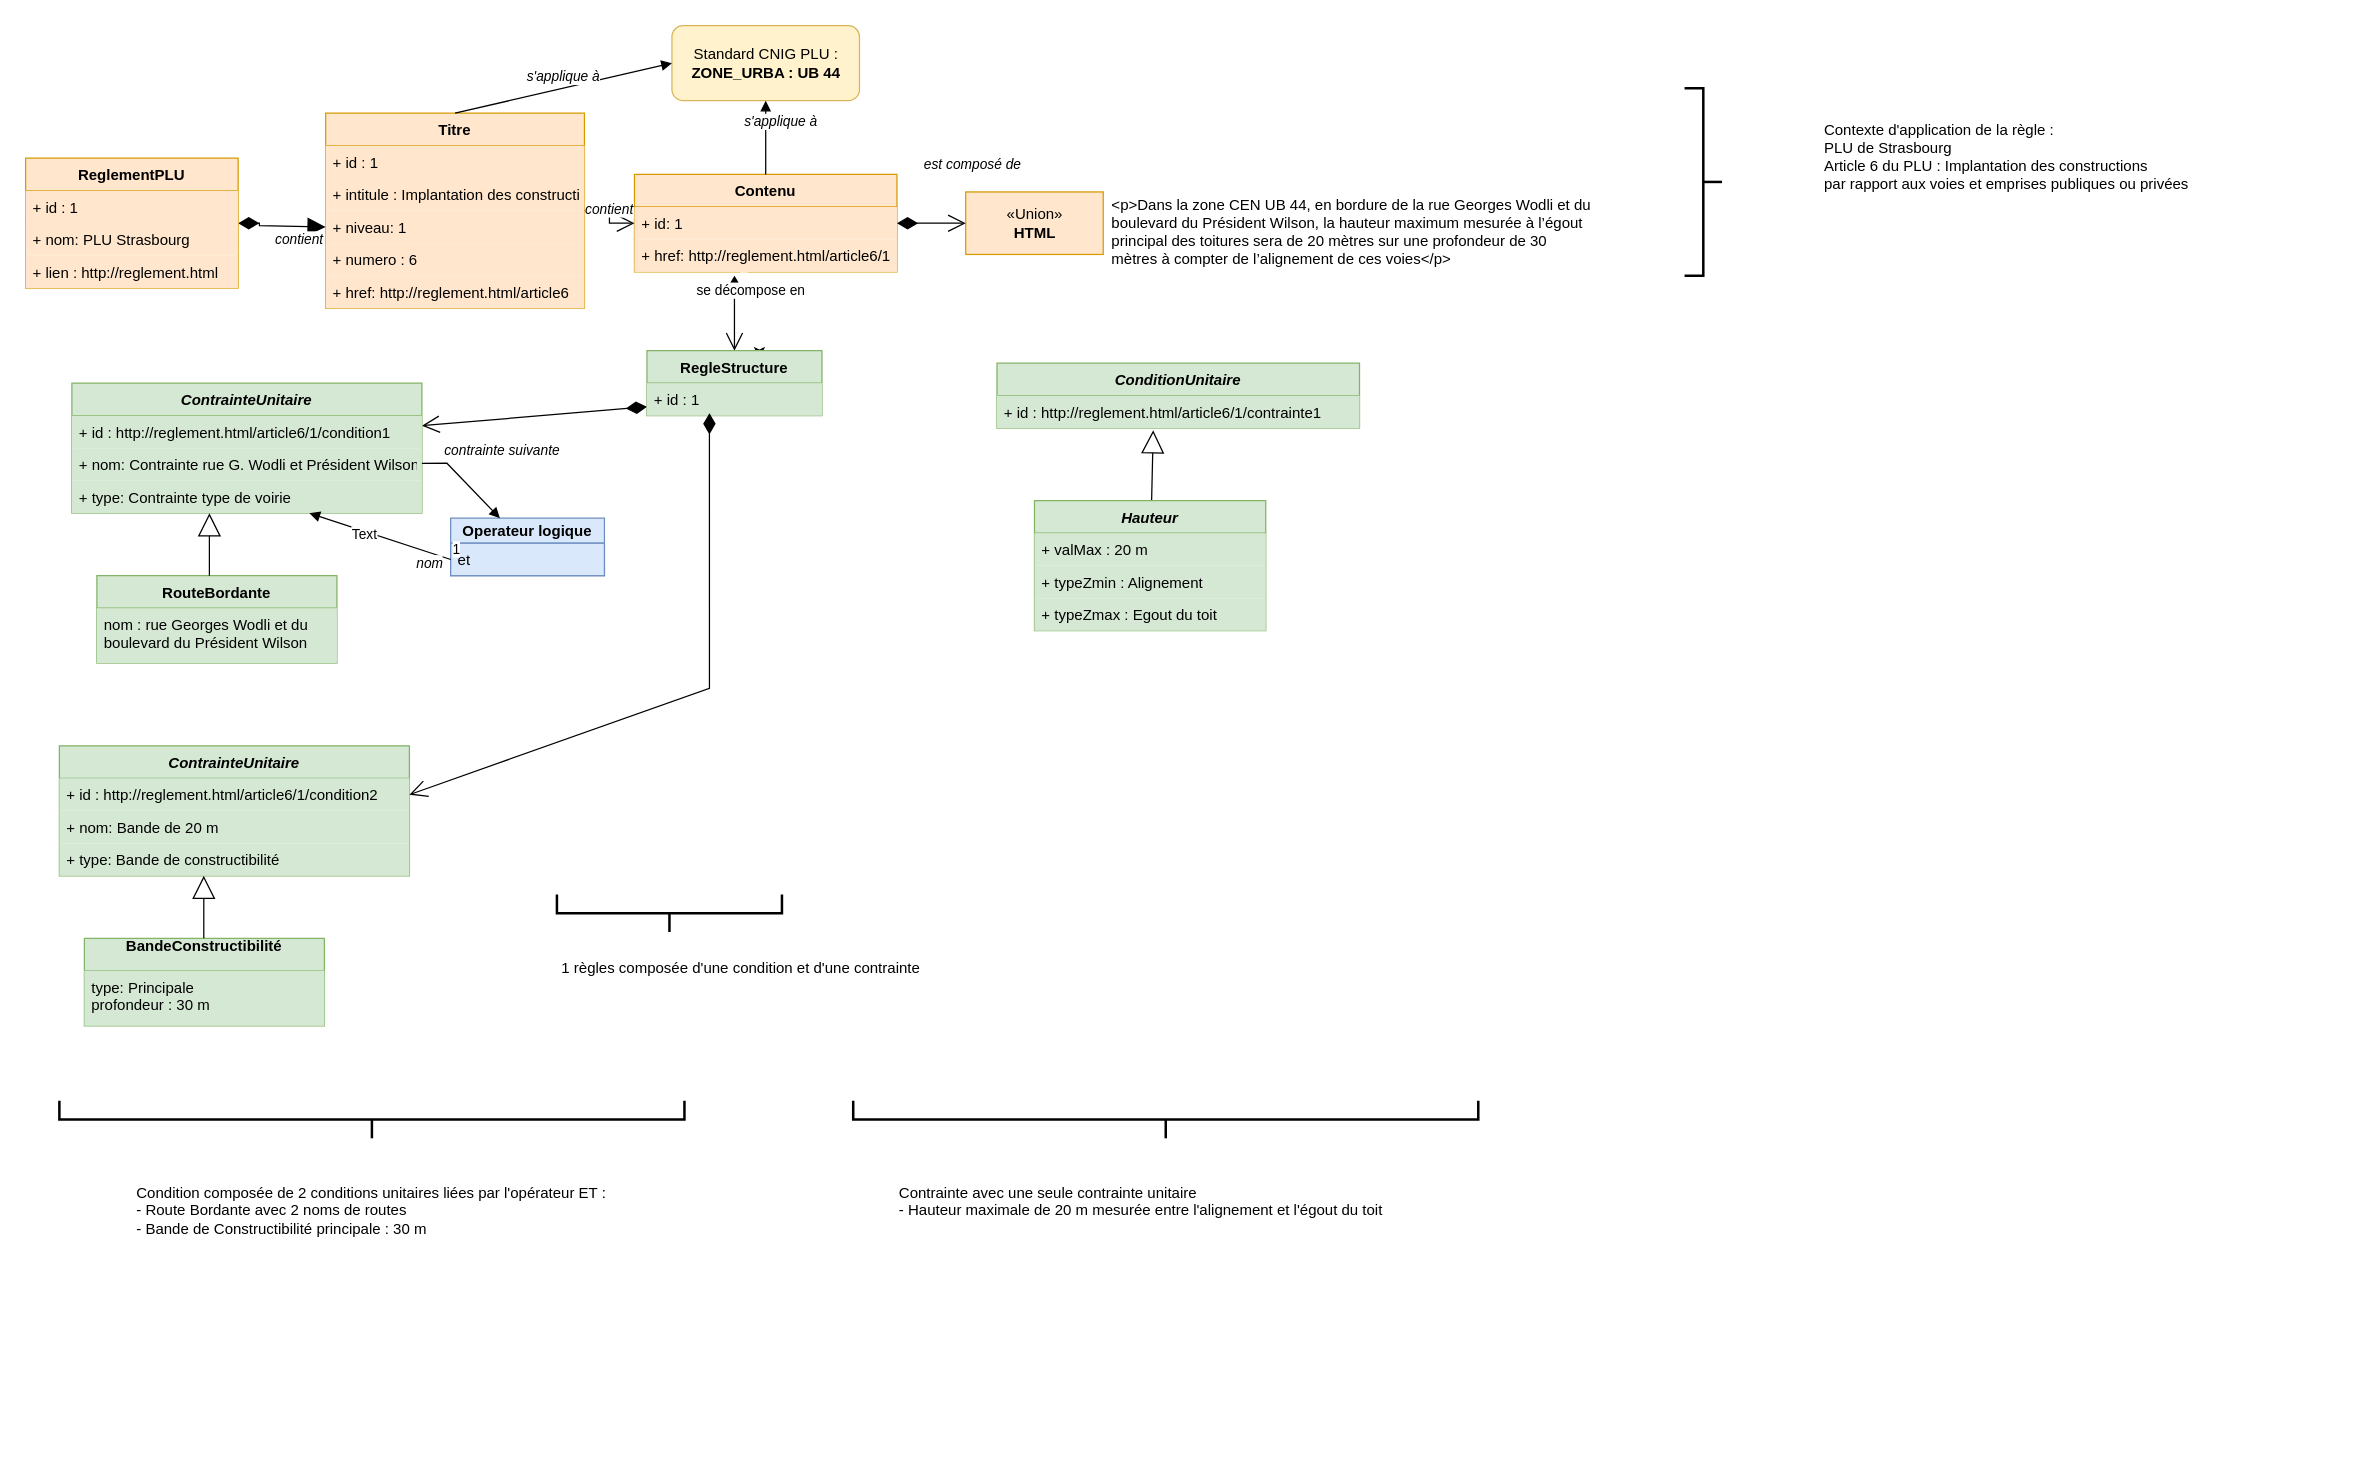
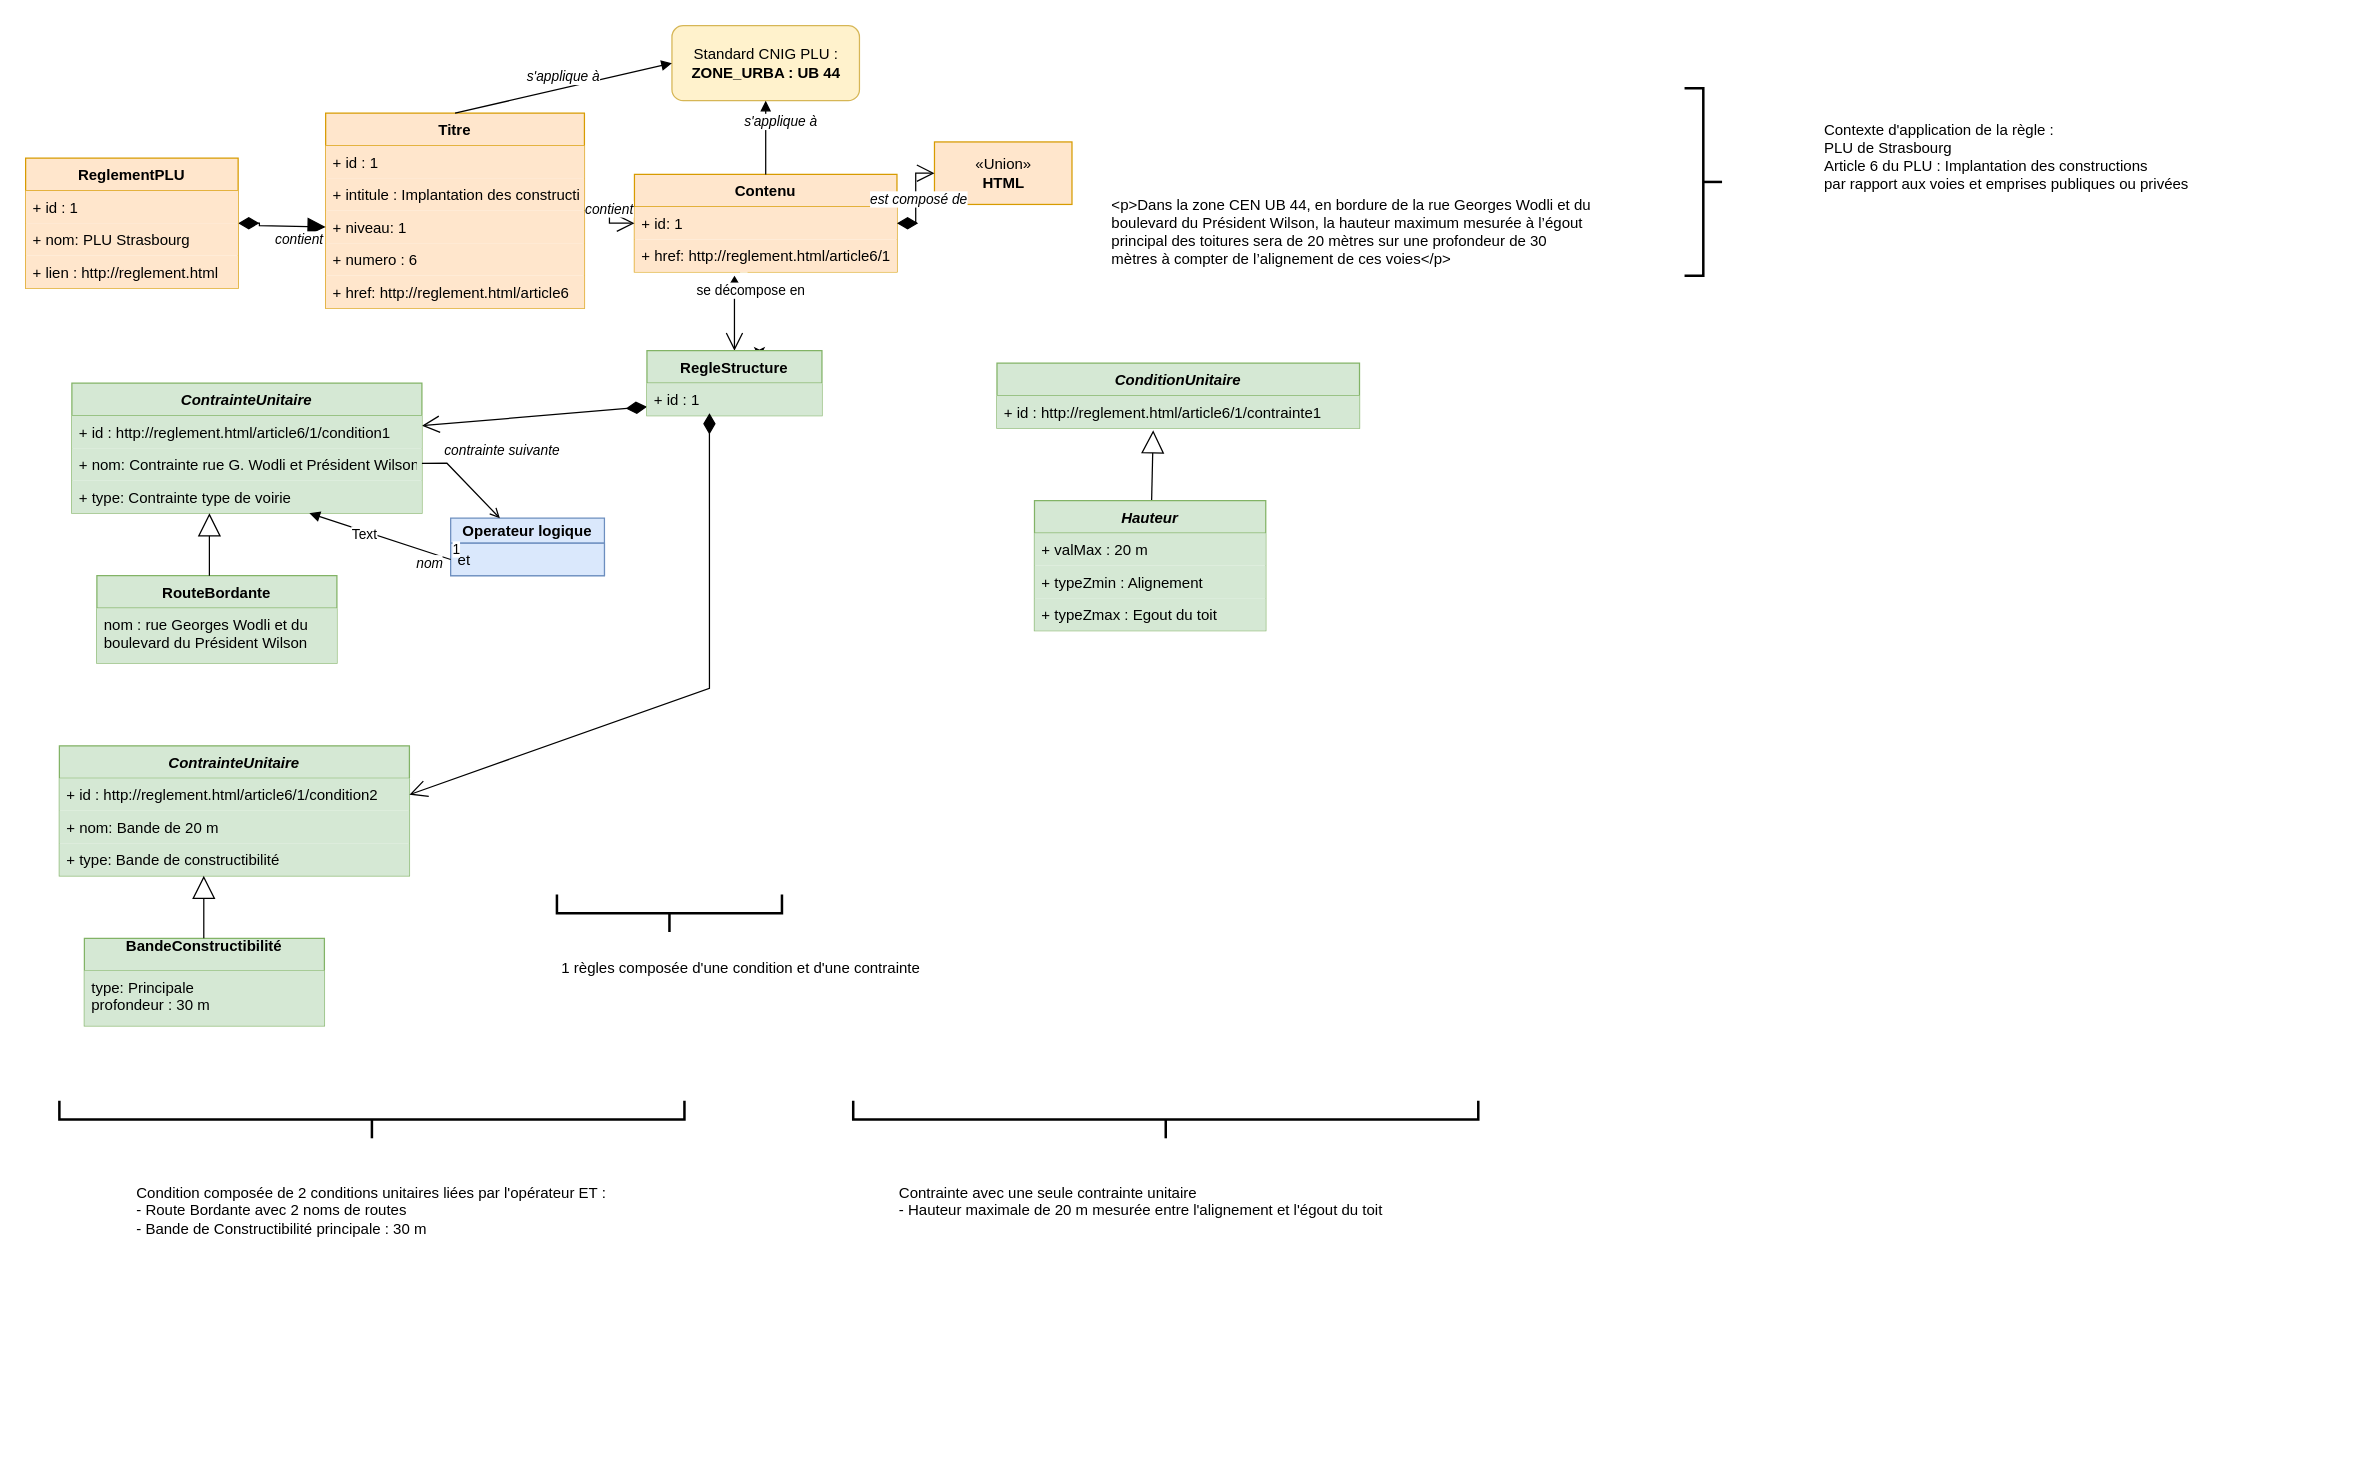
node "«Union» HTML": moved (1034, 223) -> (1003, 173)
edge "+ nom: Contrainte rue G. Wodli et Président Wilson" -> "Operateur logique": arrowhead block -> open
